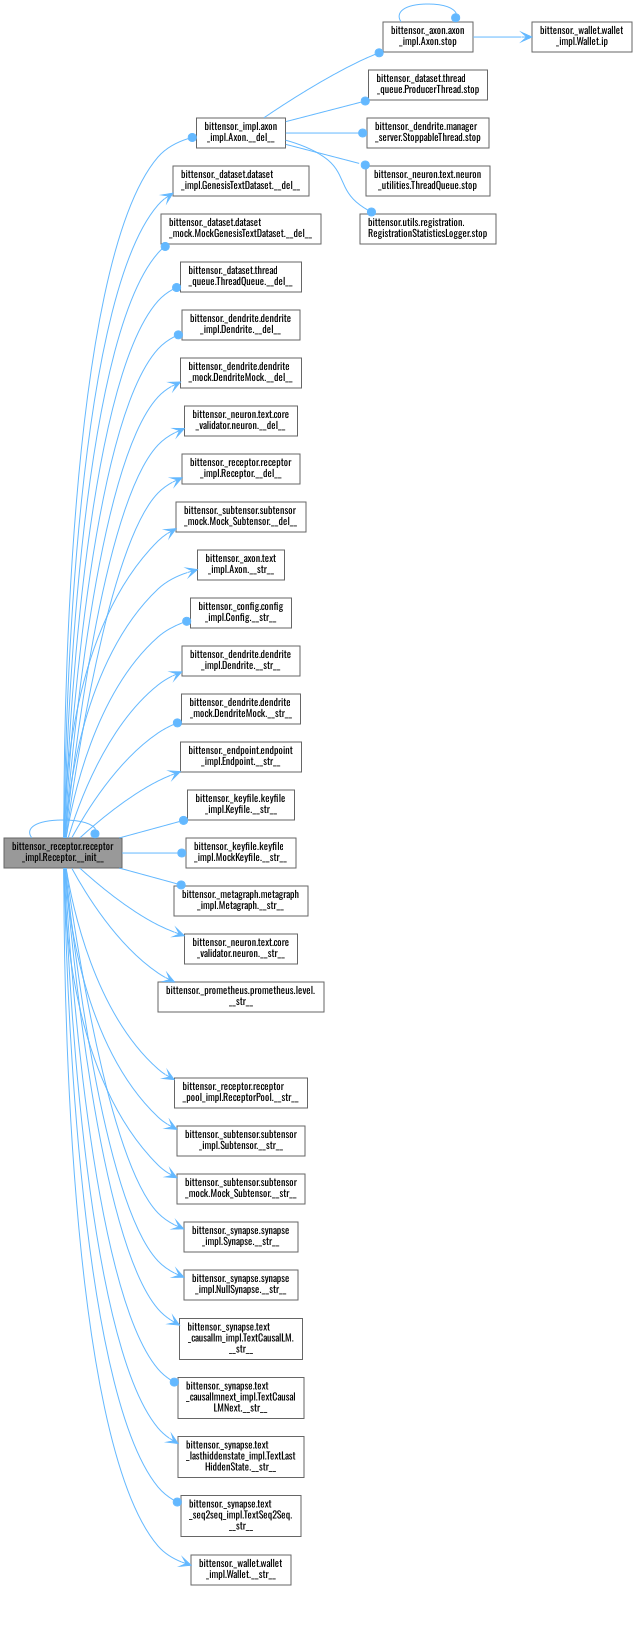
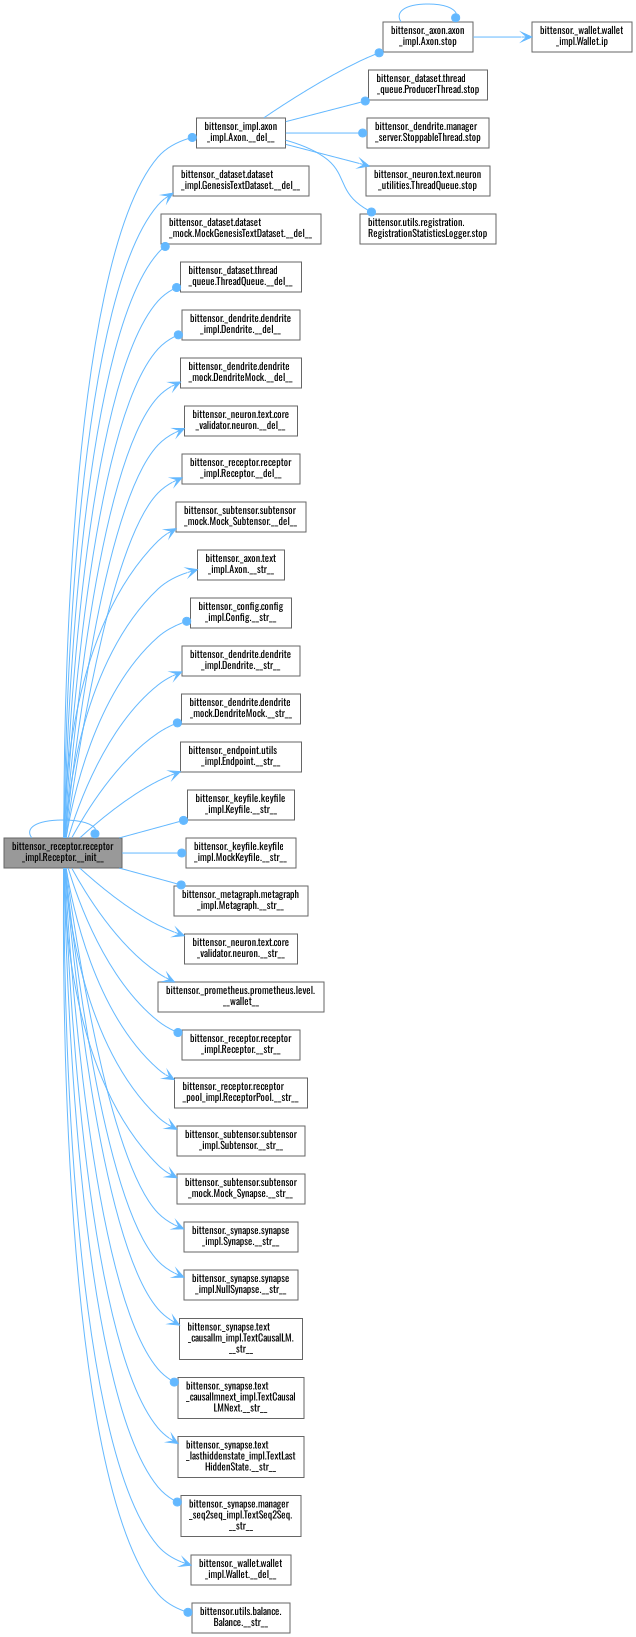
edge "bittensor._impl.axon _impl.Axon.__del__" -> "bittensor._neuron.text.neuron _utilities.ThreadQueue.stop": arrowhead dot -> vee
node "bittensor._endpoint.endpoint _impl.Endpoint.__str__": label "bittensor._endpoint.endpoint _impl.Endpoint.__str__" -> "bittensor._endpoint.utils _impl.Endpoint.__str__"
node "bittensor._prometheus.prometheus.level. __str__": label "bittensor._prometheus.prometheus.level. __str__" -> "bittensor._prometheus.prometheus.level. __wallet__"
node "bittensor._receptor.receptor _impl.Receptor.__str__": added
node "bittensor._subtensor.subtensor _mock.Mock_Subtensor.__str__": label "bittensor._subtensor.subtensor _mock.Mock_Subtensor.__str__" -> "bittensor._subtensor.subtensor _mock.Mock_Synapse.__str__"
node "bittensor._synapse.text _seq2seq_impl.TextSeq2Seq. __str__": label "bittensor._synapse.text _seq2seq_impl.TextSeq2Seq. __str__" -> "bittensor._synapse.manager _seq2seq_impl.TextSeq2Seq. __str__"
node "bittensor._wallet.wallet _impl.Wallet.__str__": label "bittensor._wallet.wallet _impl.Wallet.__str__" -> "bittensor._wallet.wallet _impl.Wallet.__del__"
node "bittensor.utils.balance. Balance.__str__": added
